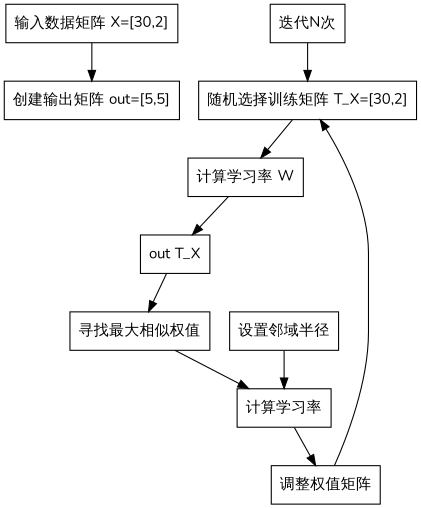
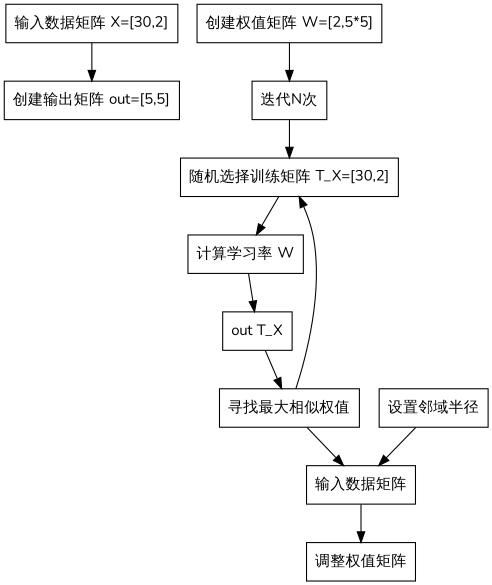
node "创建权值矩阵 W=[2,5*5]": added
edge "调整权值矩阵" -> "随机选择训练矩阵 T_X=[30,2]": now "寻找最大相似权值" -> "随机选择训练矩阵 T_X=[30,2]"
node "计算学习率": label "计算学习率" -> "输入数据矩阵"
